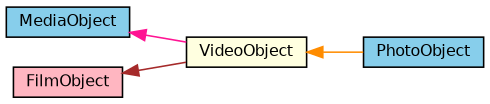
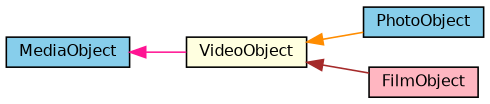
edge "VideoObject" -> "FilmObject": reversed
